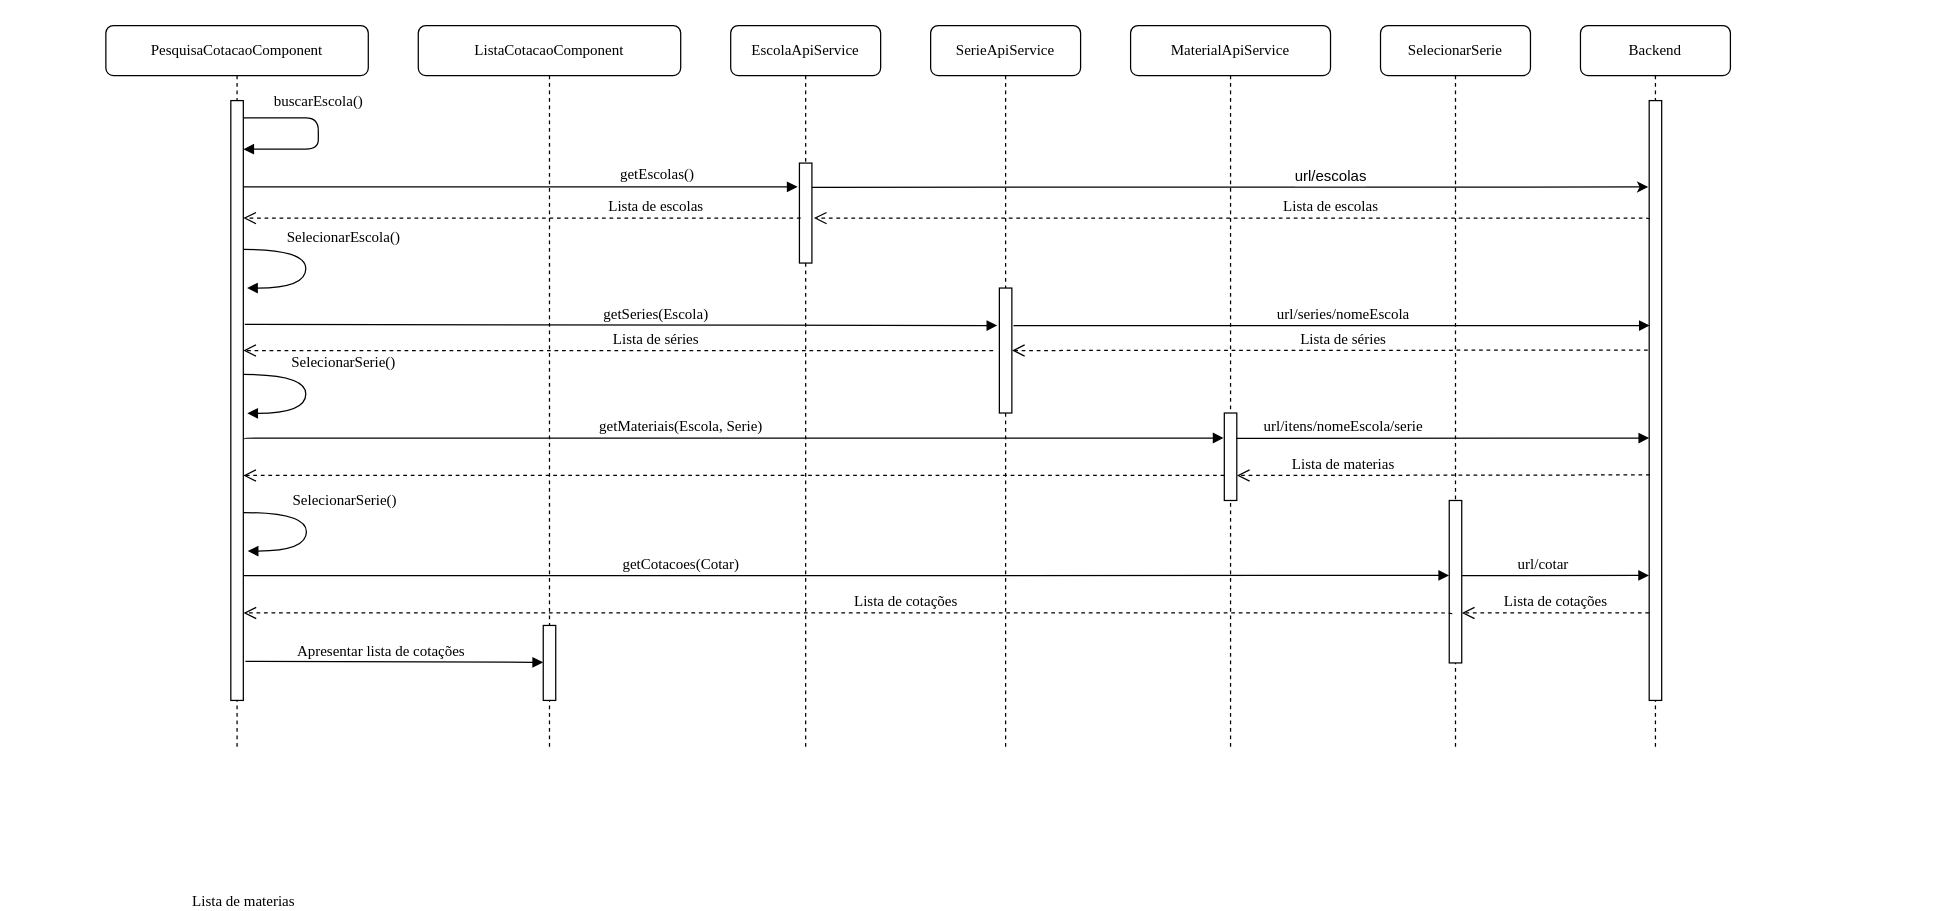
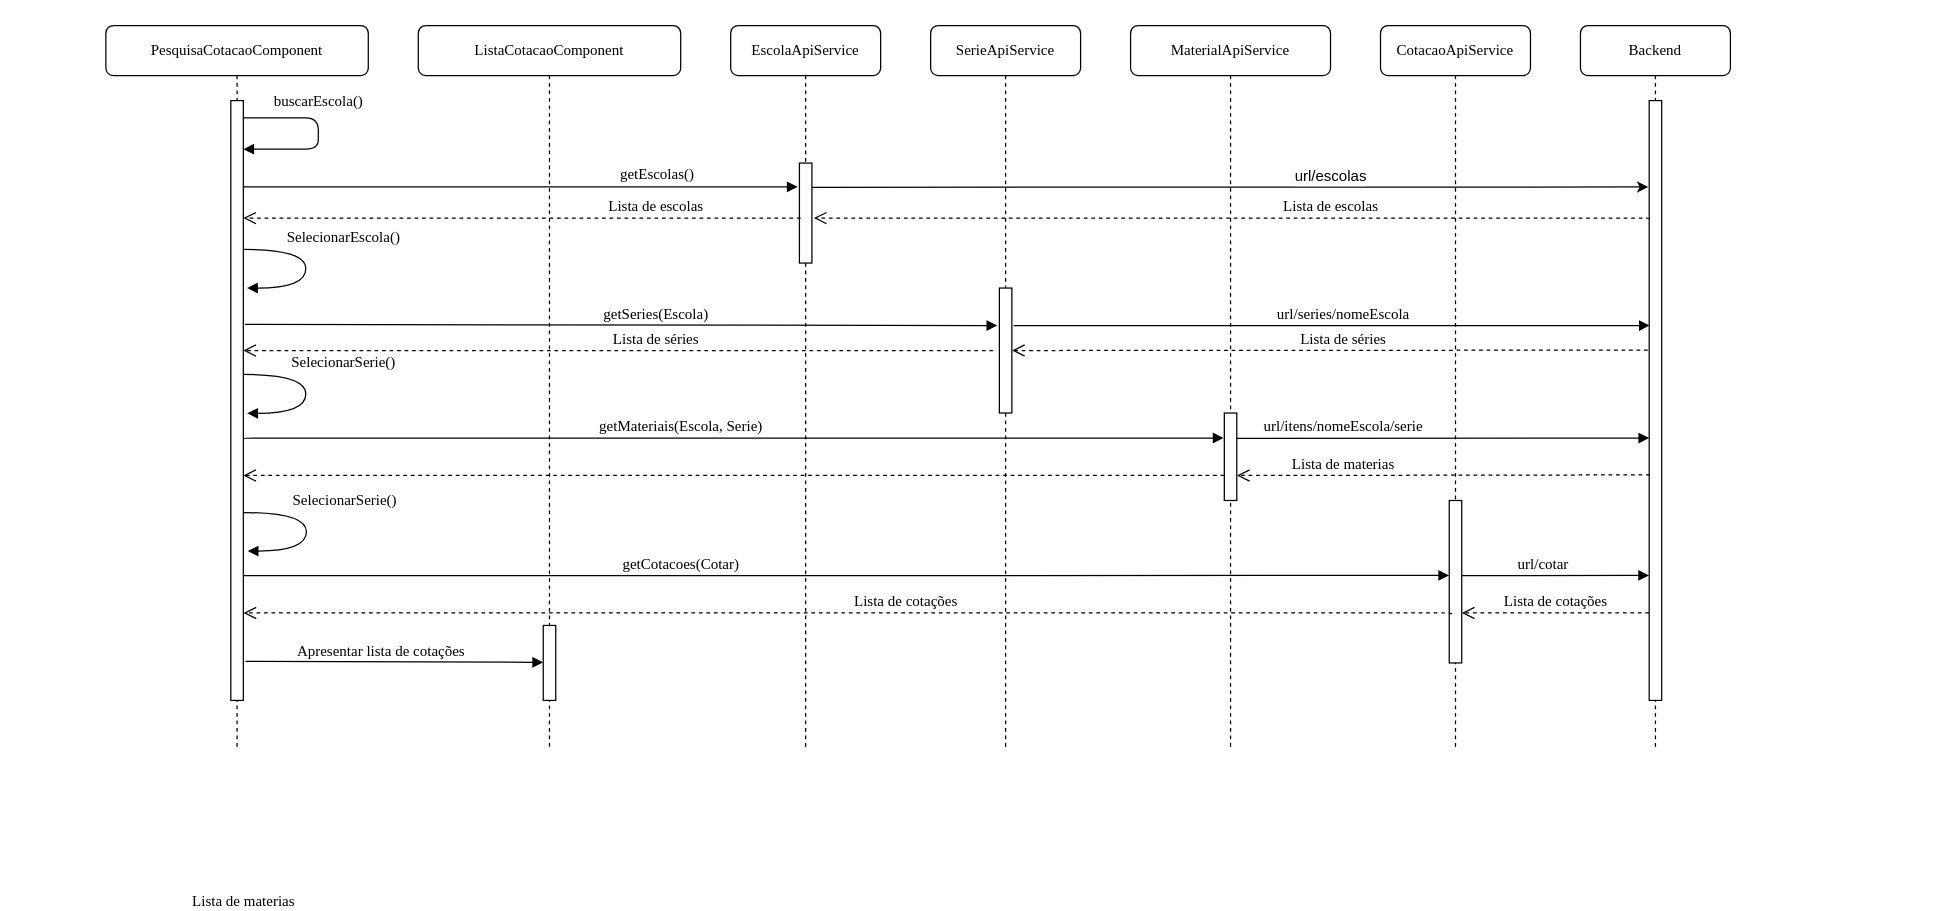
node "SelecionarSerie": label "SelecionarSerie" -> "CotacaoApiService"
